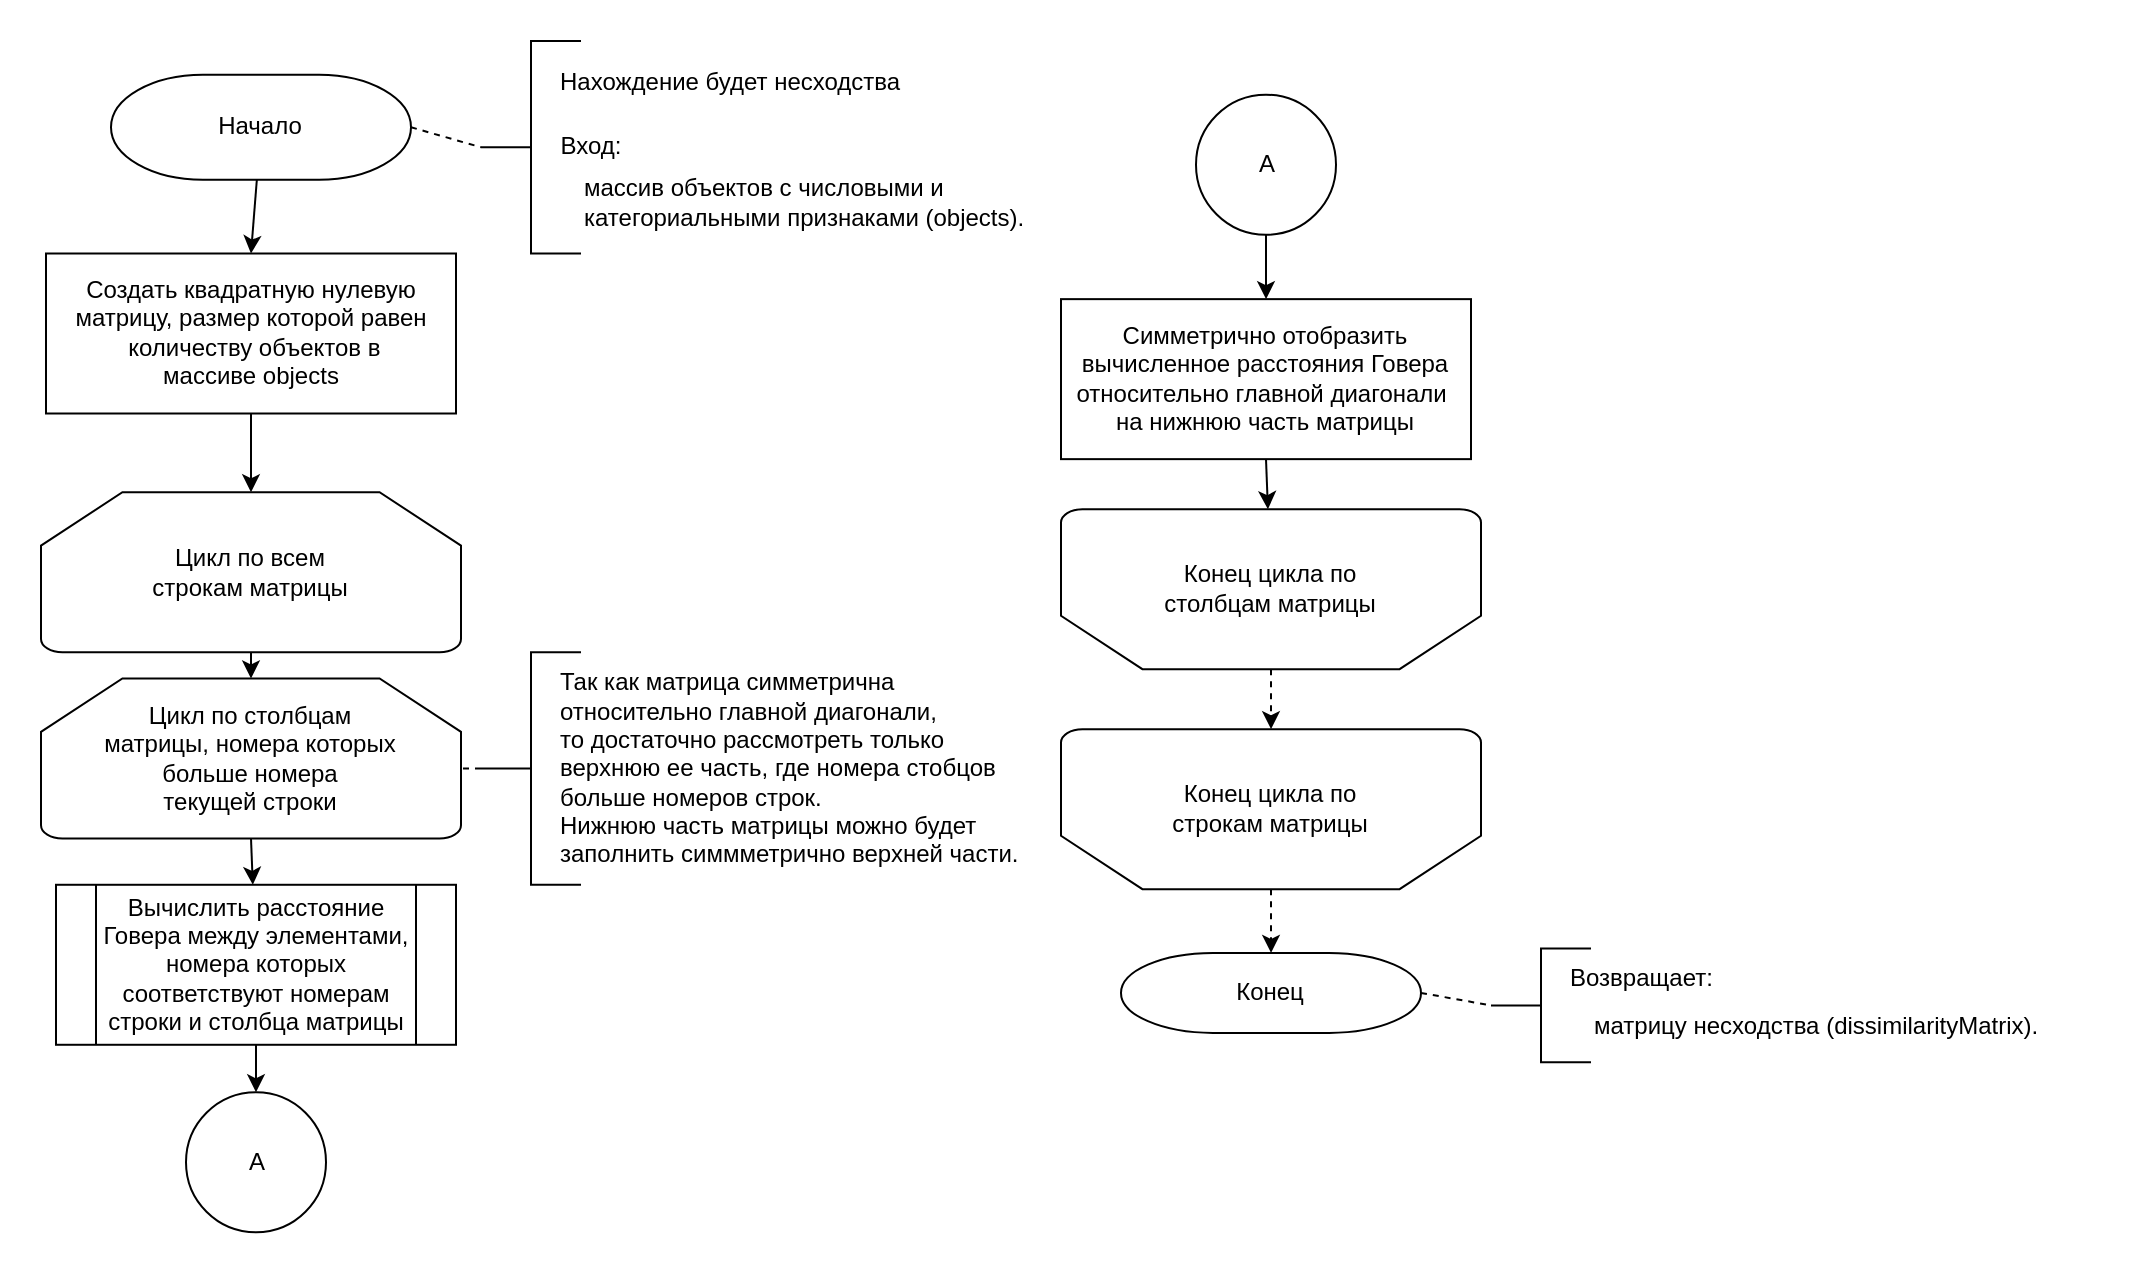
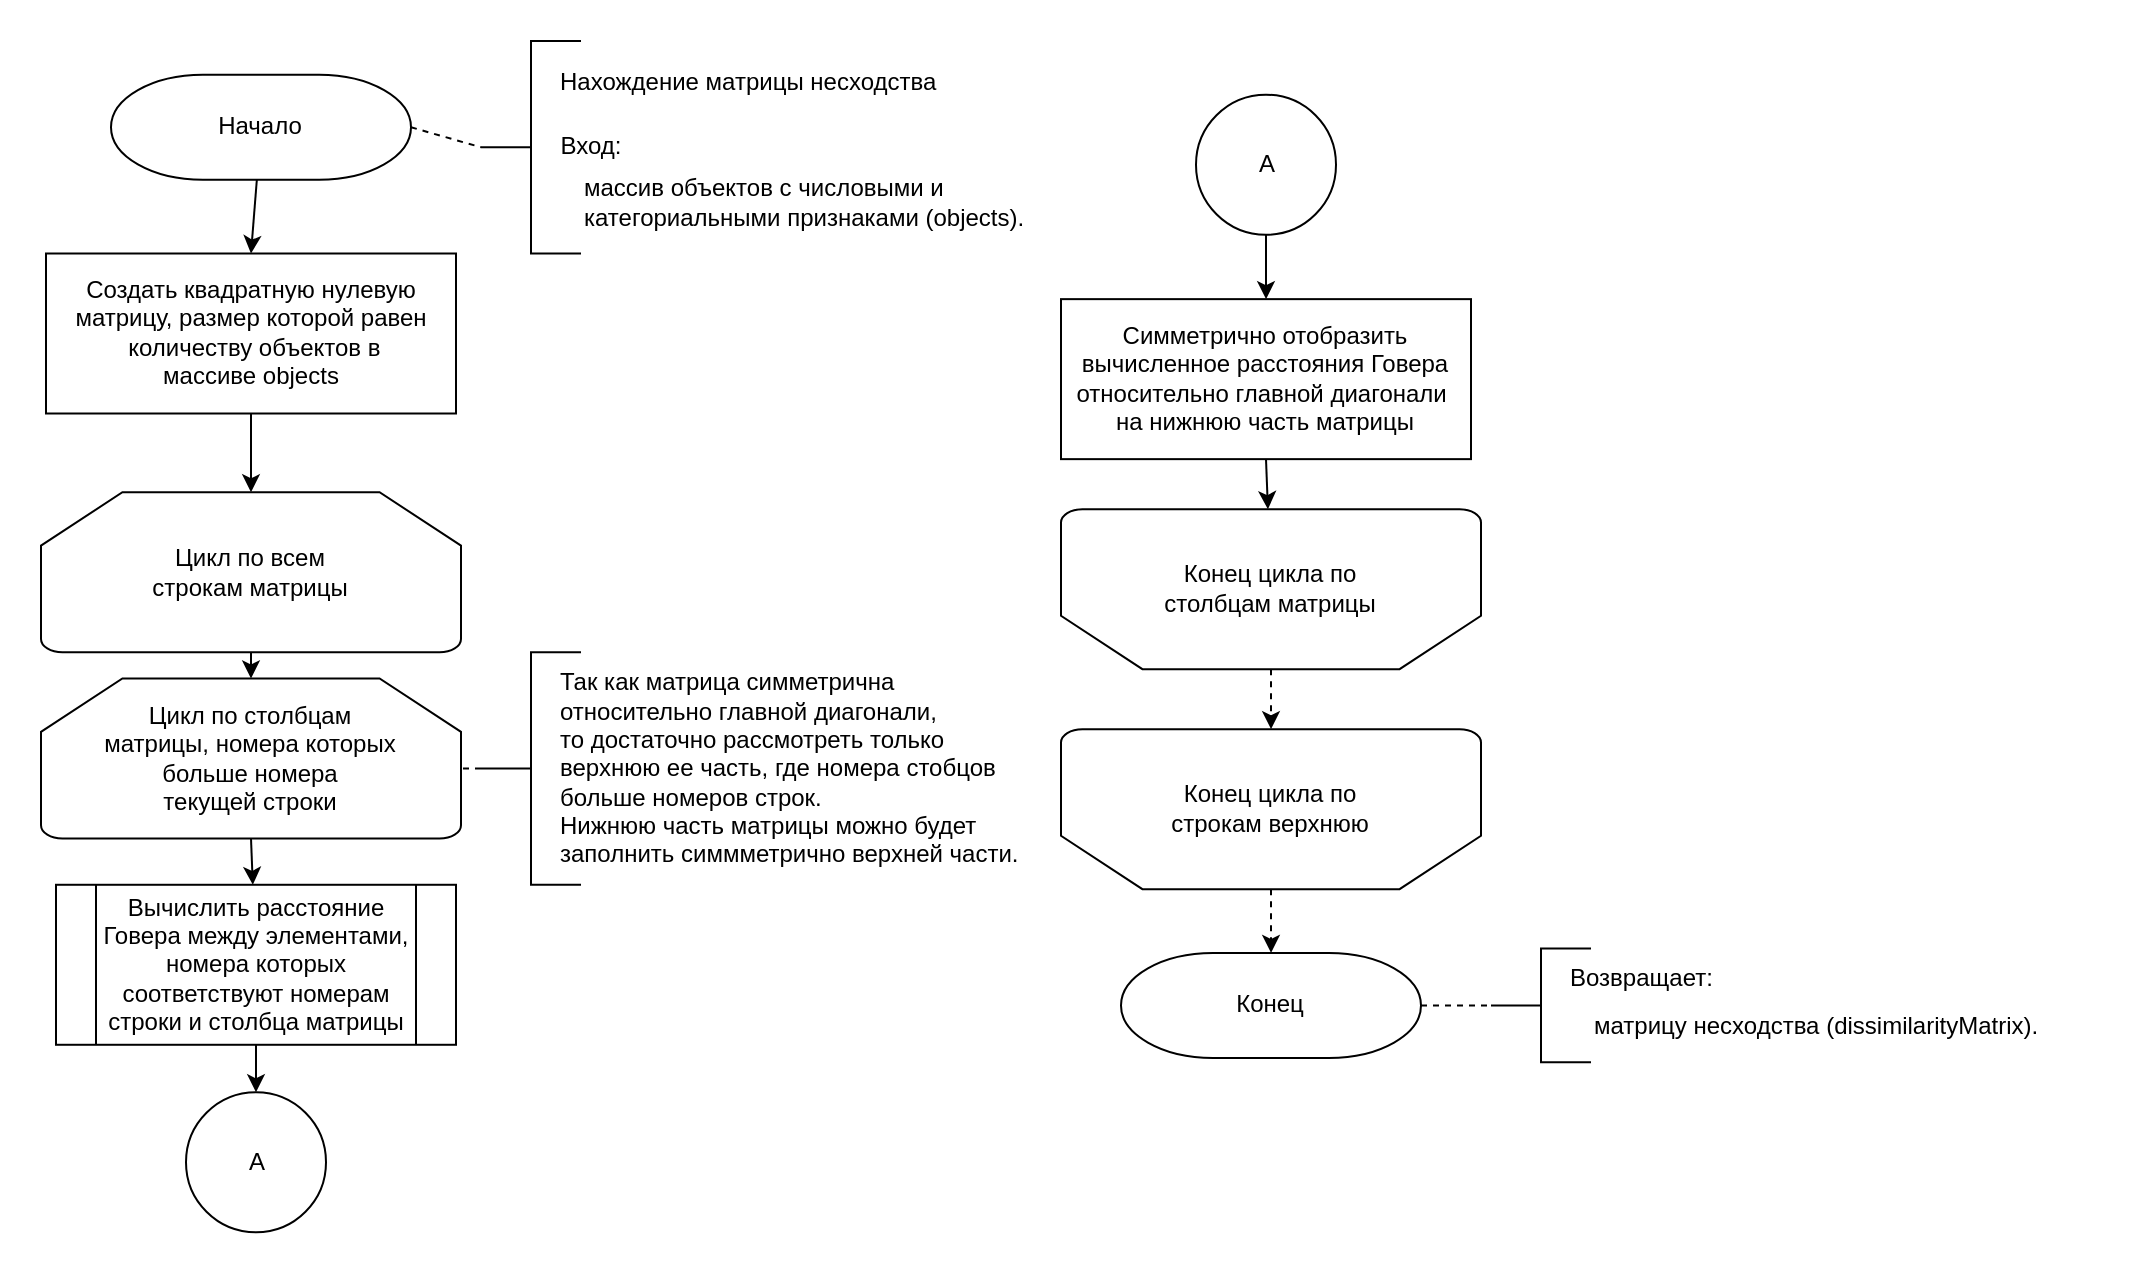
node "Нахождение будет несходства": label "Нахождение будет несходства" -> "Нахождение матрицы несходства"
node "Конец цикла по строкам матрицы": label "Конец цикла по строкам матрицы" -> "Конец цикла по строкам верхнюю"
node "Конец": size 300x80 -> 300x105
